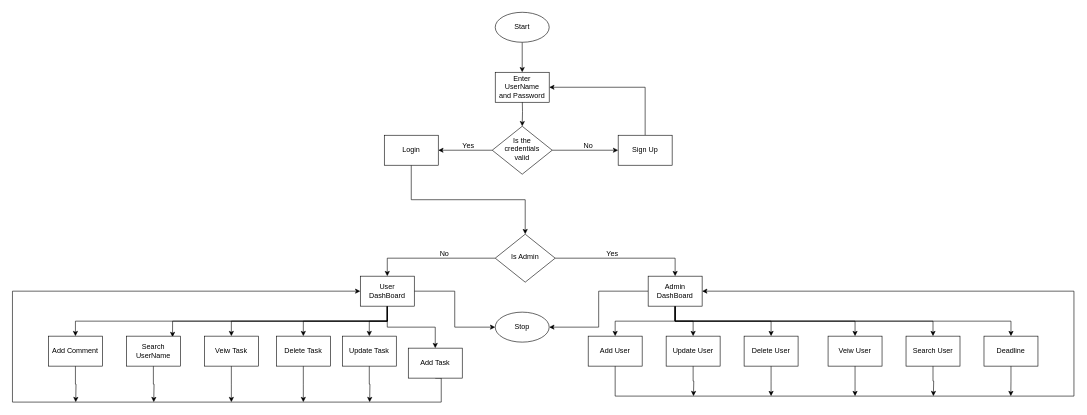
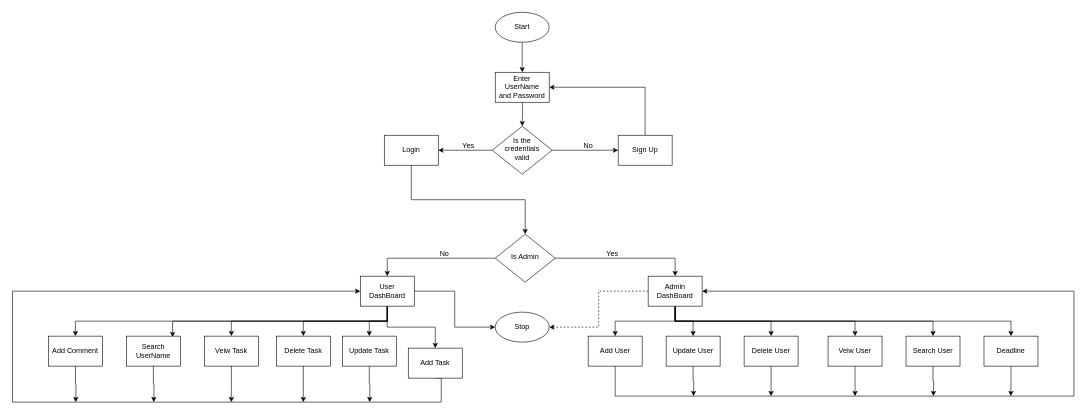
edge "Admin DashBoard" -> "Stop": style solid -> dashed
